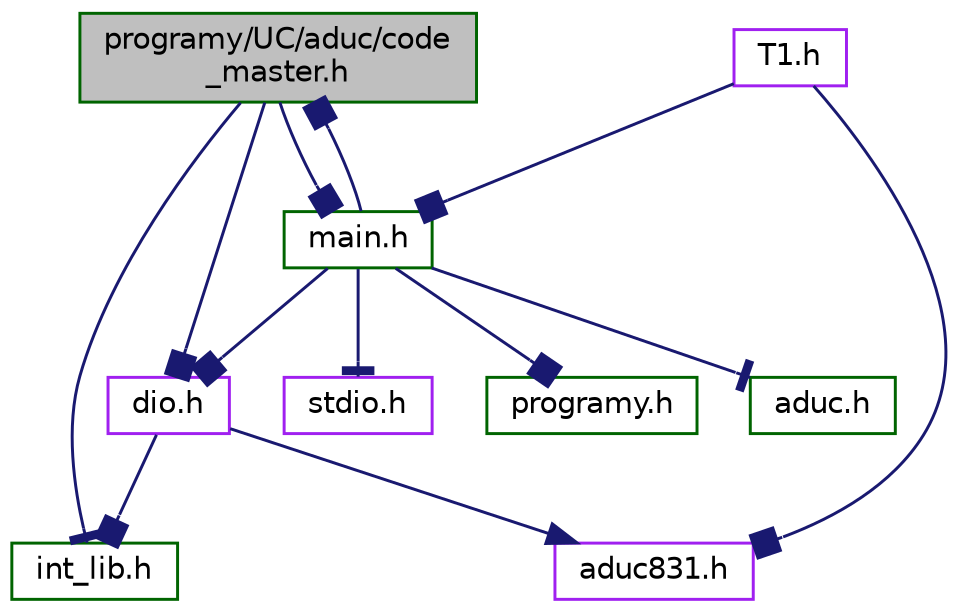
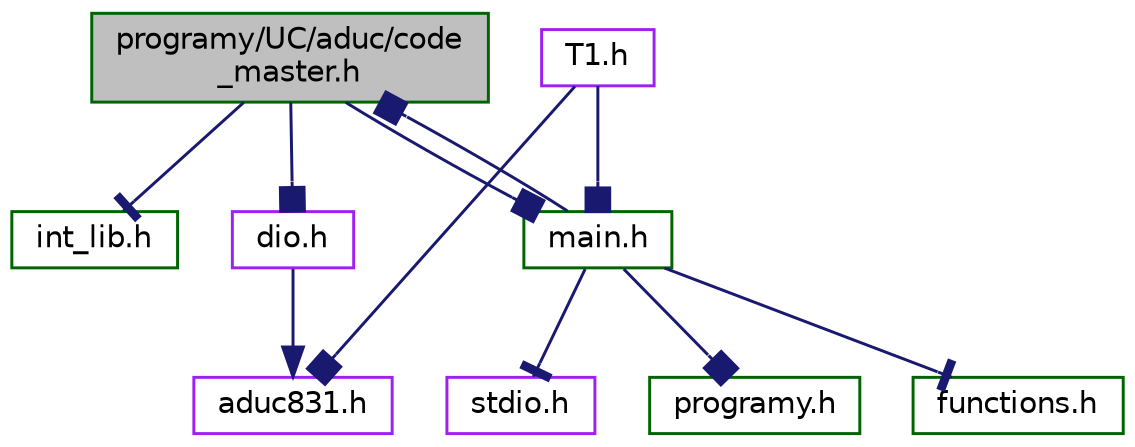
edge "main.h" -> "dio.h": removed
node "aduc.h": label "aduc.h" -> "functions.h"
edge "dio.h" -> "int_lib.h": removed
